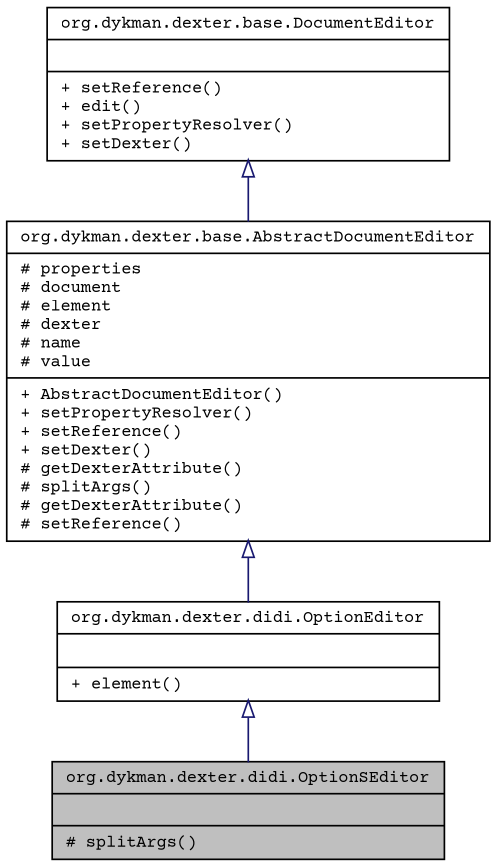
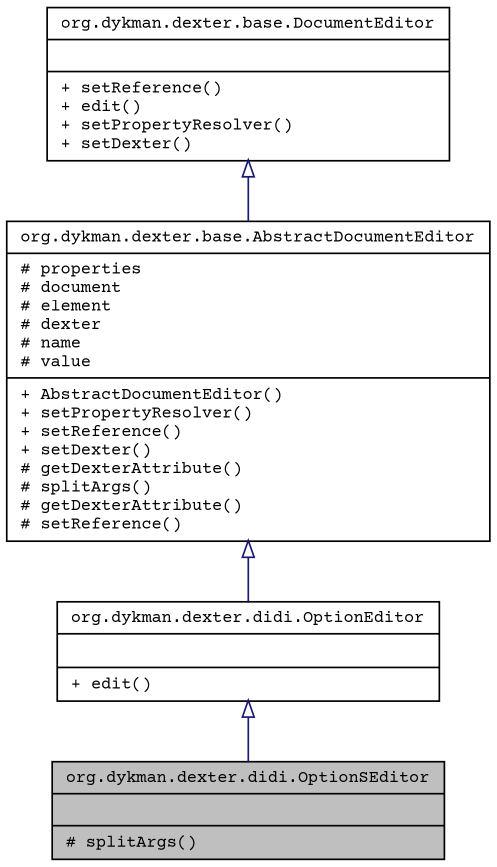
node "org.dykman.dexter.didi.OptionEditor": text "+ element()" -> "+ edit()"
